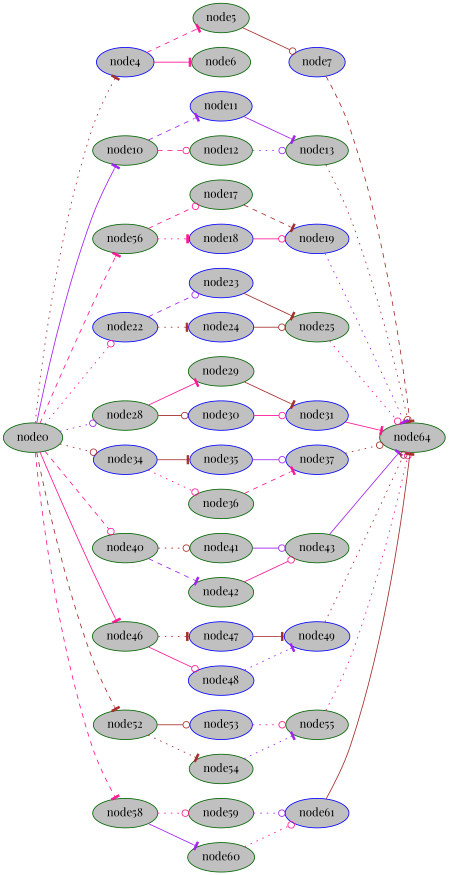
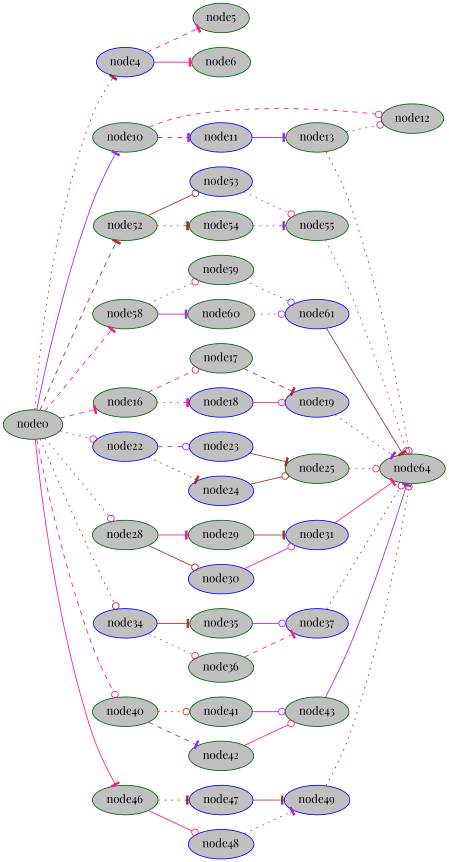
node "node7": removed
edge "node12" -> "node13": reversed
node "node56": label "node56" -> "node16"
node "node35": color blue -> darkgreen
